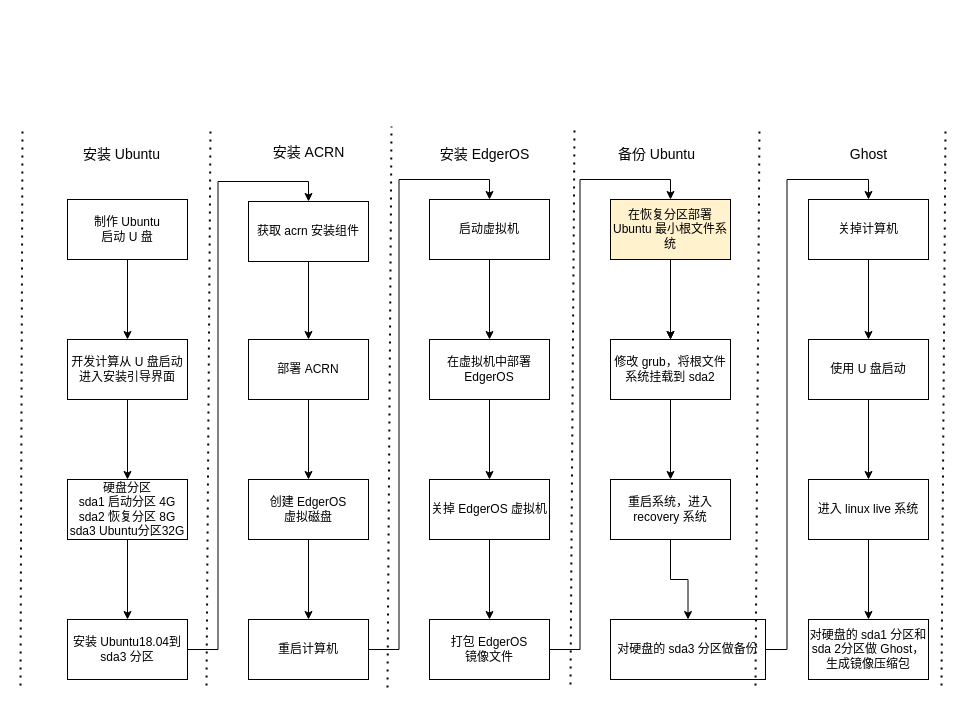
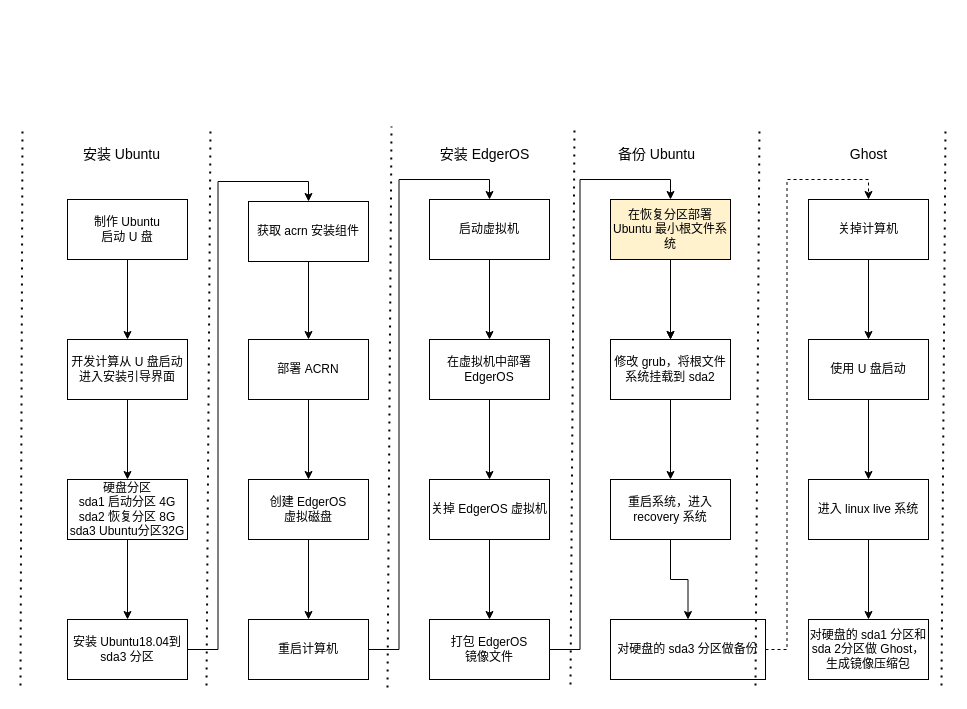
node "安装 ACRN": removed
edge "对硬盘的 sda3 分区做备份" -> "关掉计算机": style solid -> dashed
